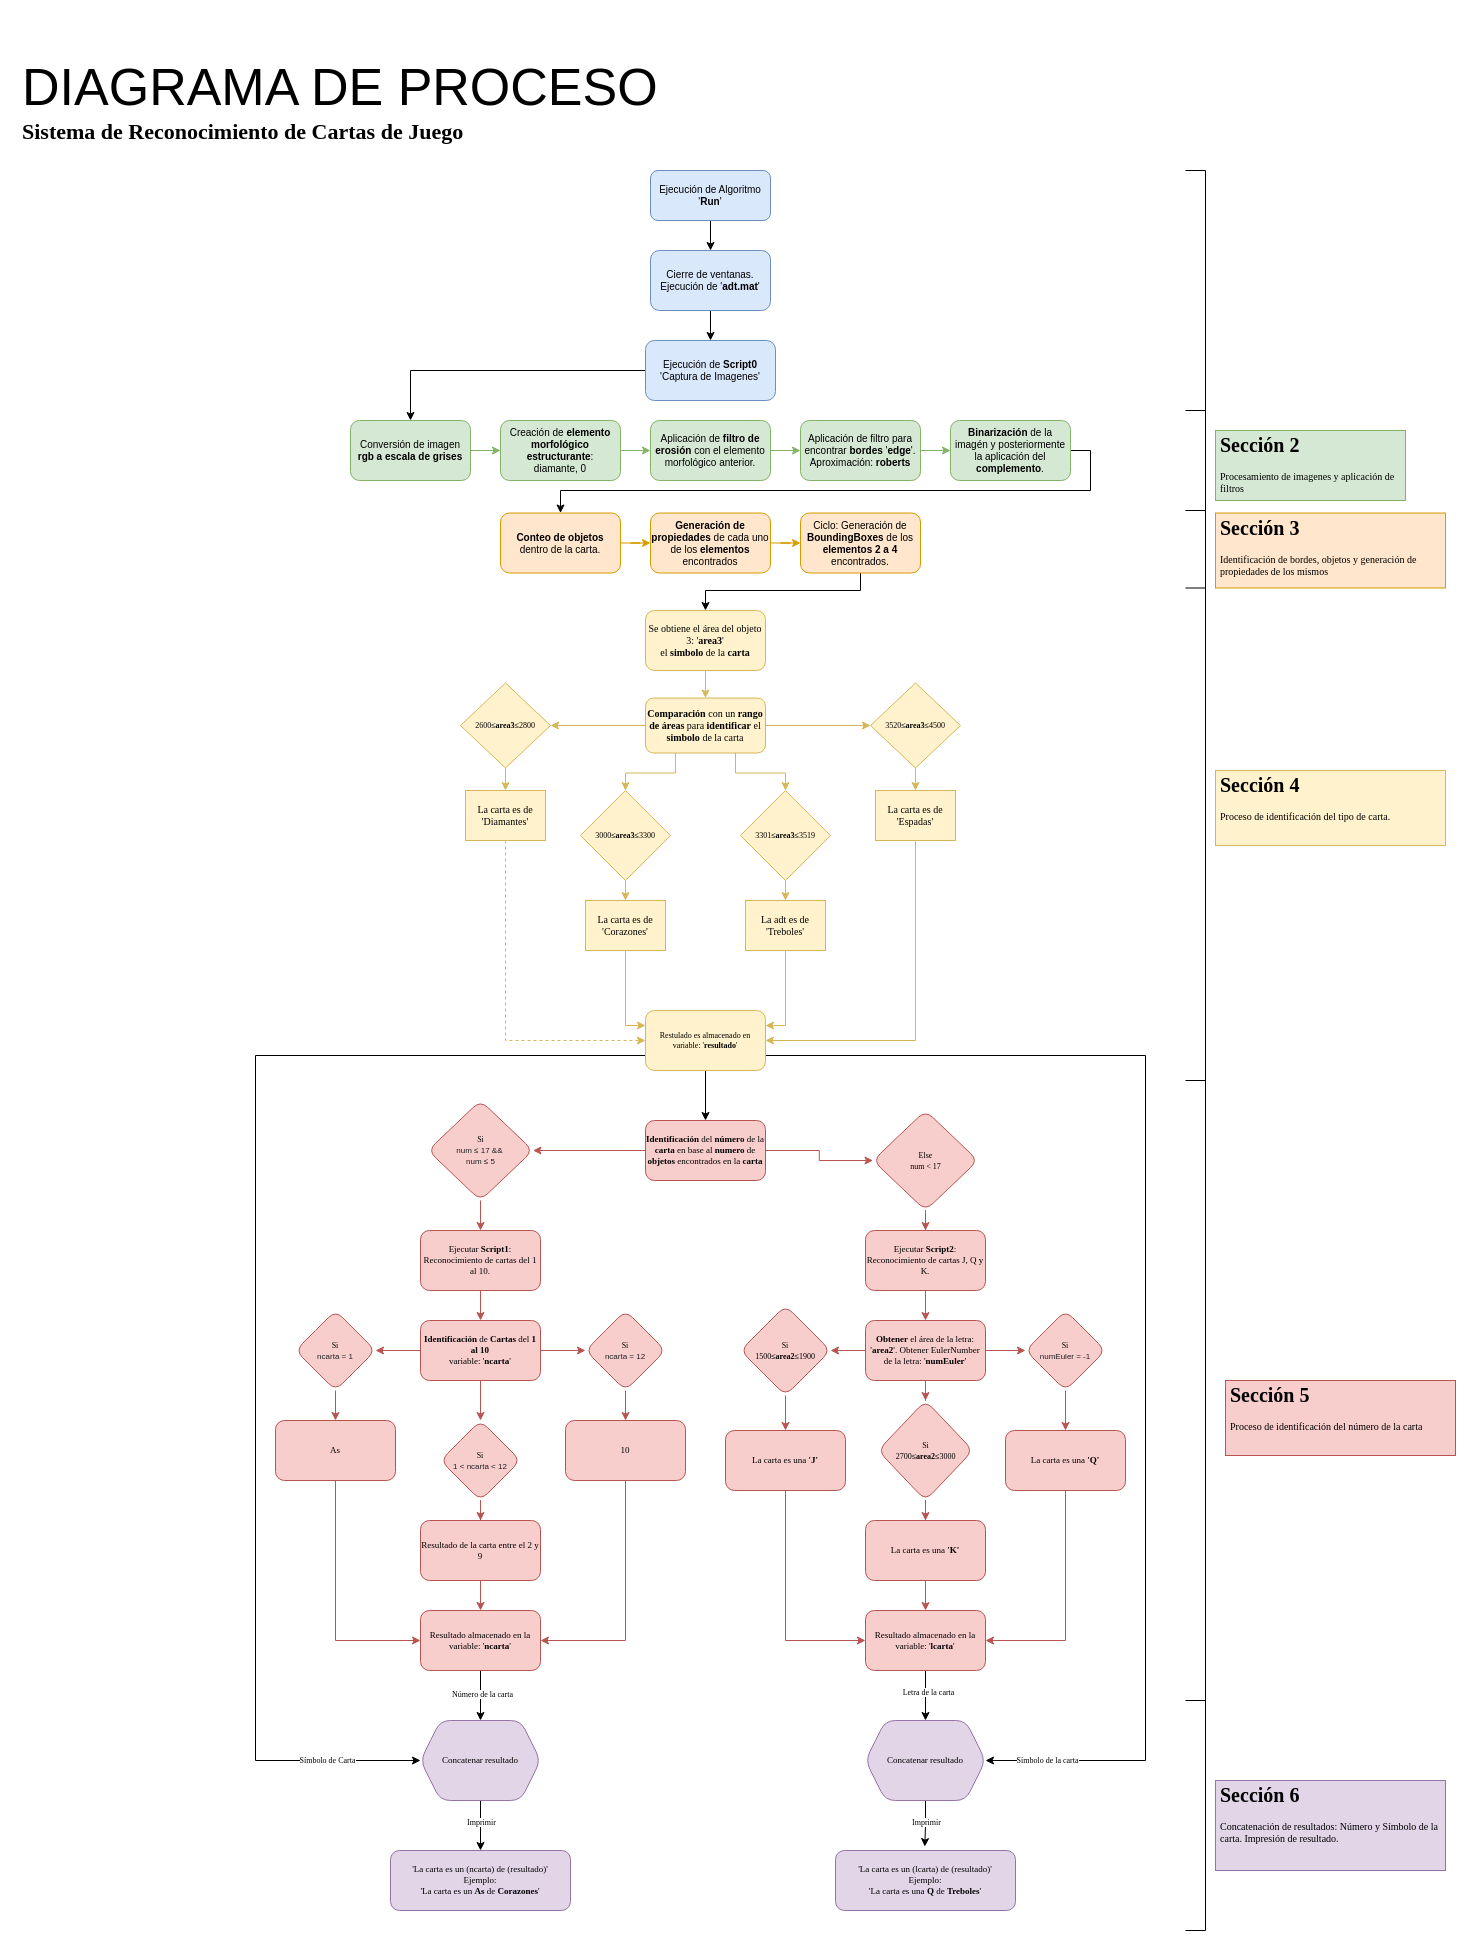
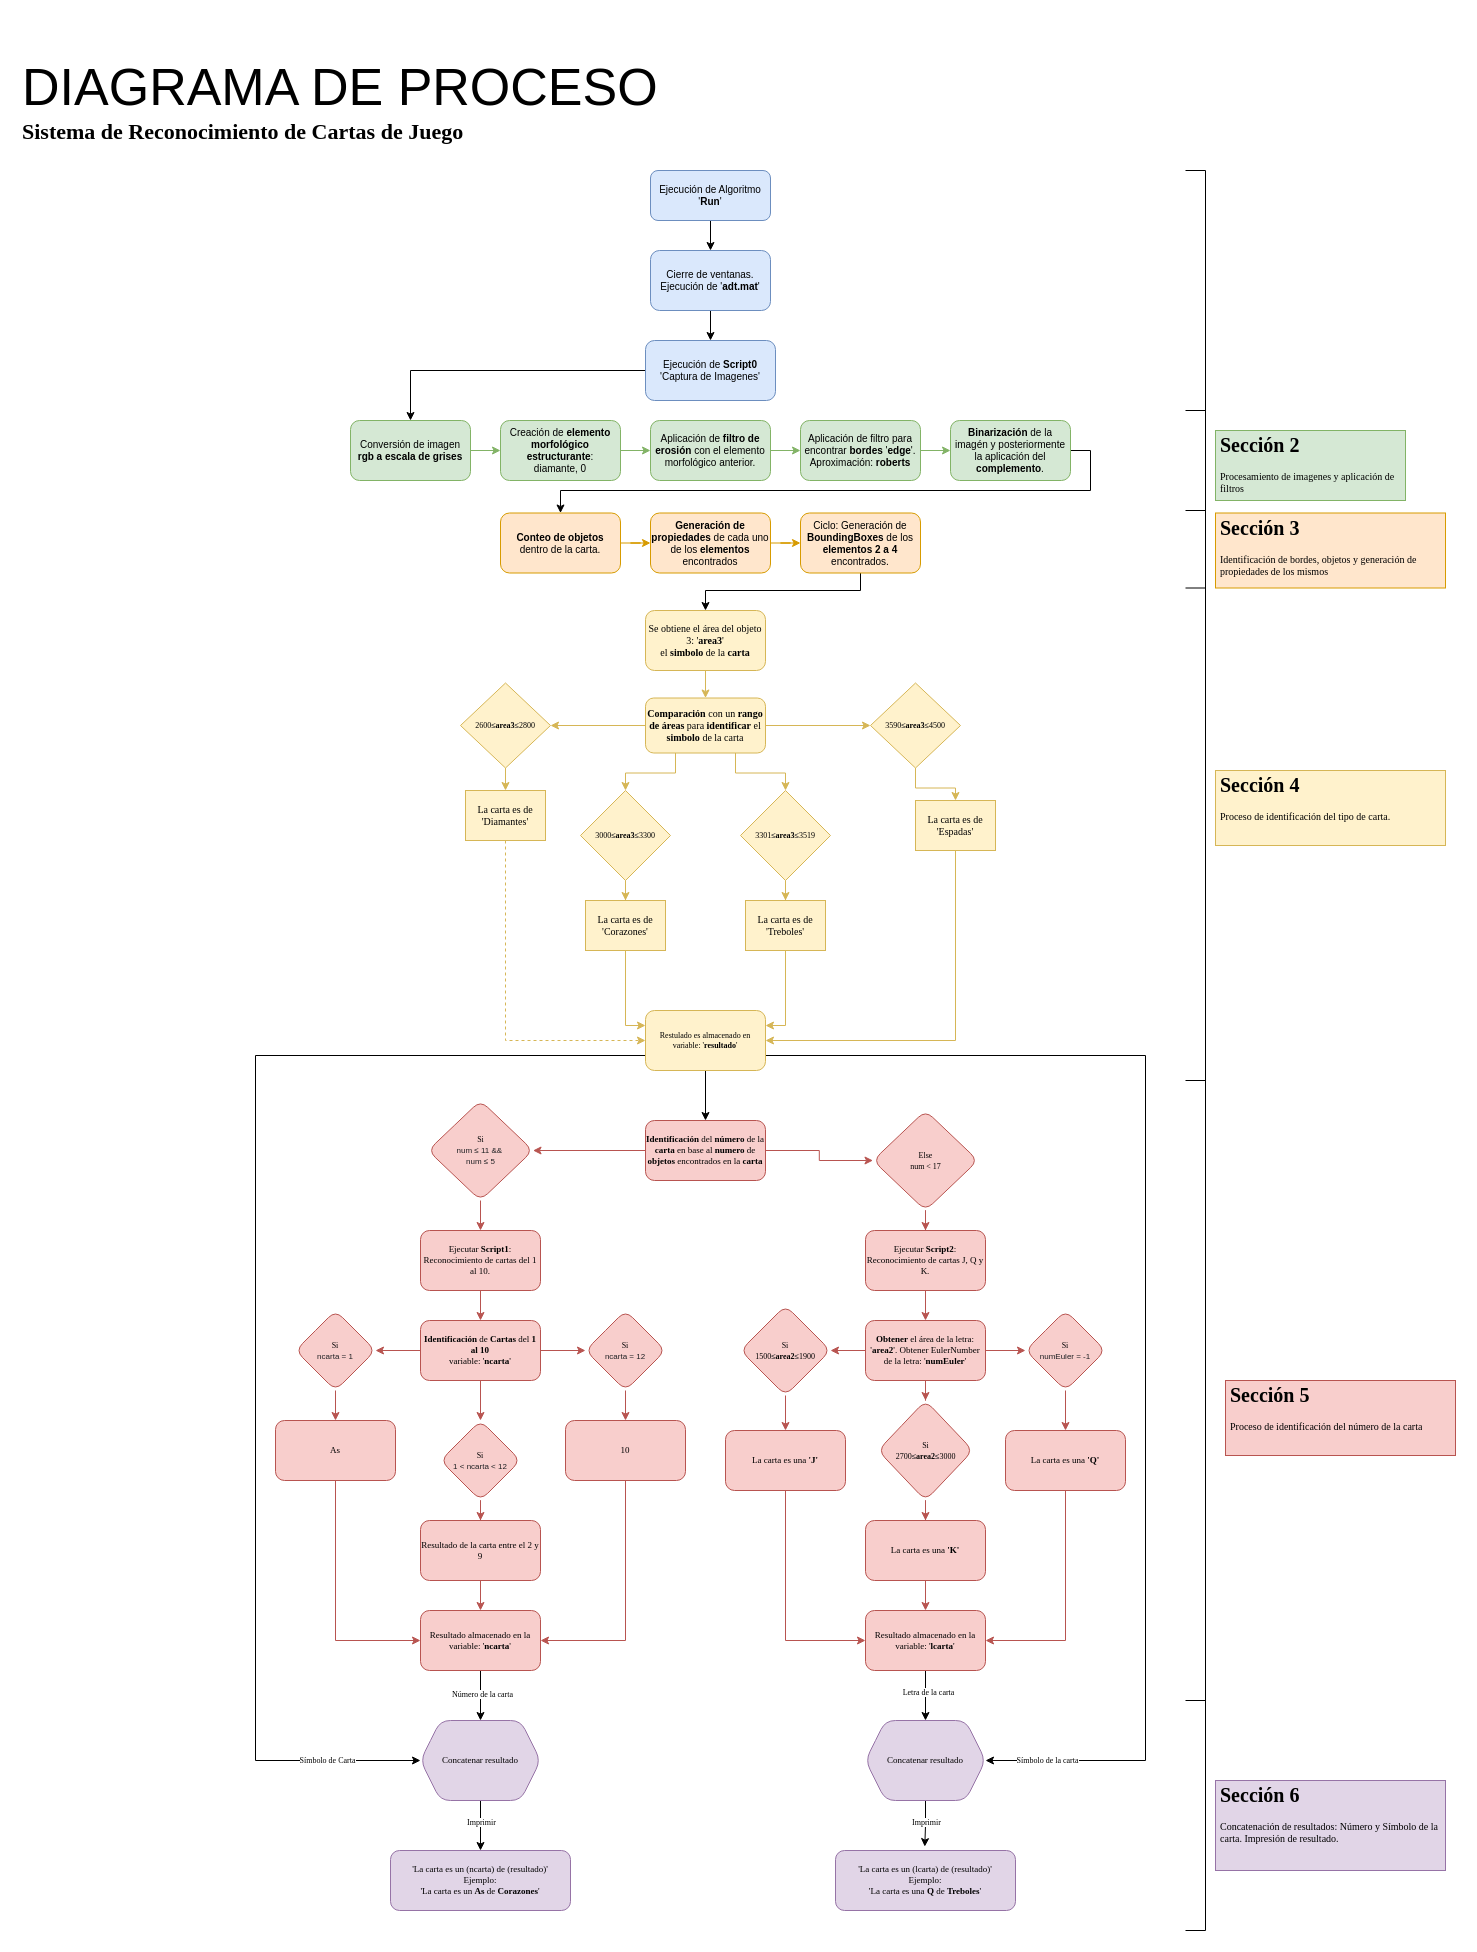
node "3520≤area3≤4500": label "3520≤area3≤4500" -> "3590≤area3≤4500"
node "La carta es de 'Espadas'": moved (916, 816) -> (956, 826)
node "La adt es de 'Treboles'": label "La adt es de 'Treboles'" -> "La carta es de 'Treboles'"
node "Si num ≤ 17 && num ≤ 5": label "Si num ≤ 17 && num ≤ 5" -> "Si num ≤ 11 && num ≤ 5"
